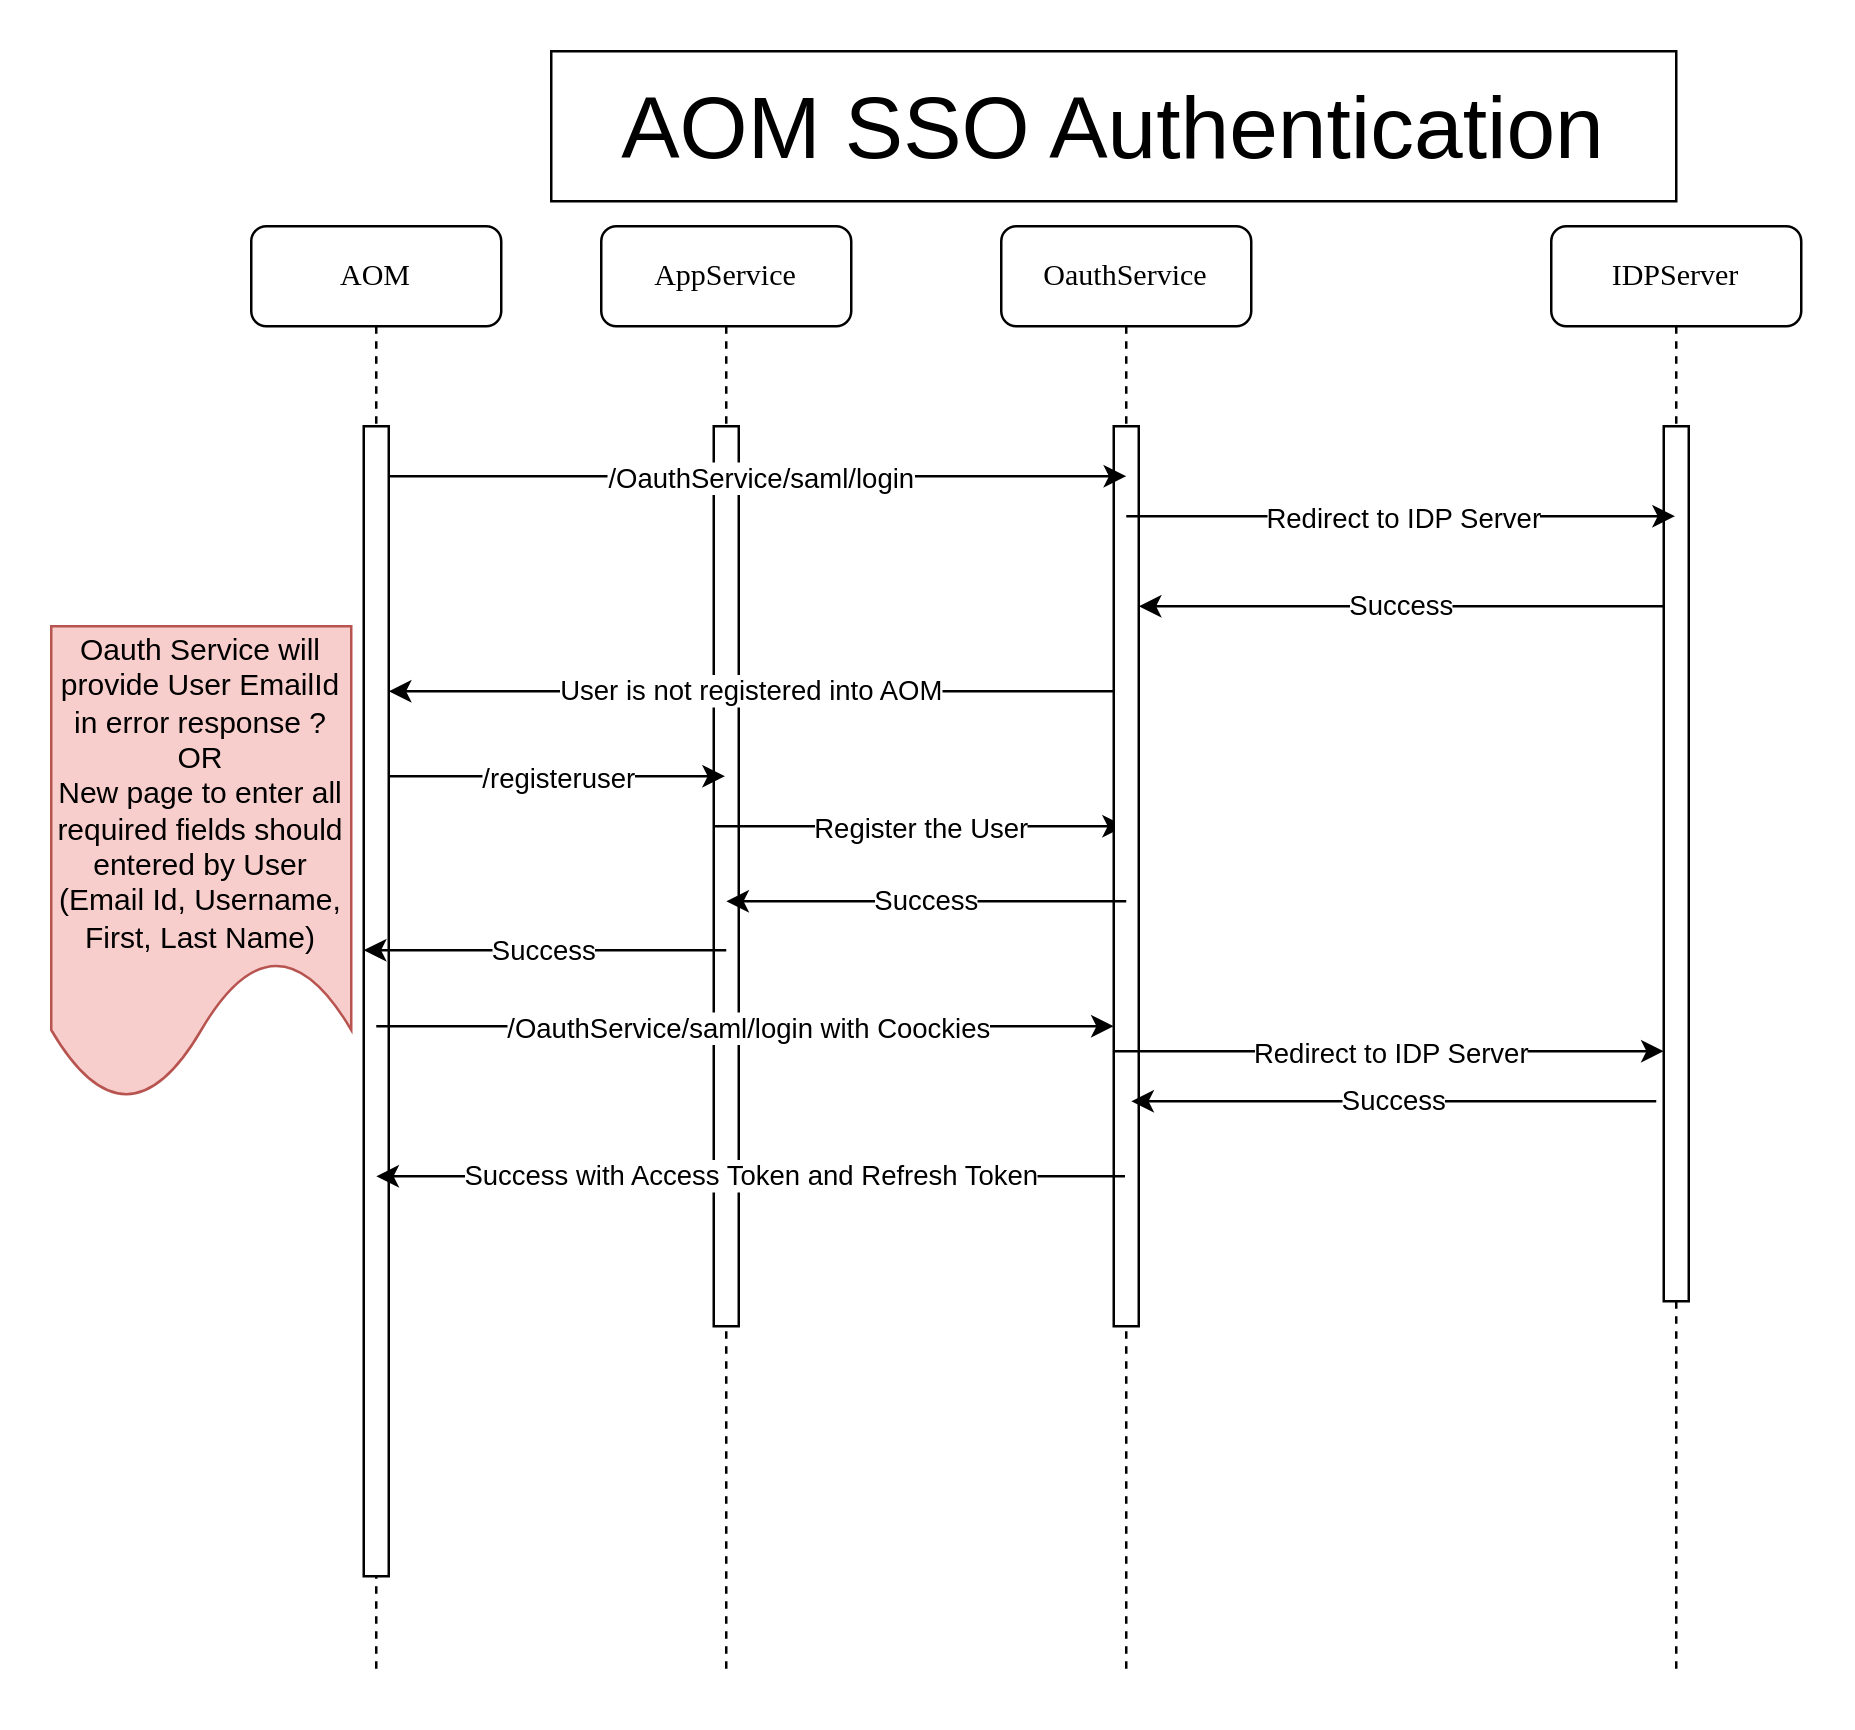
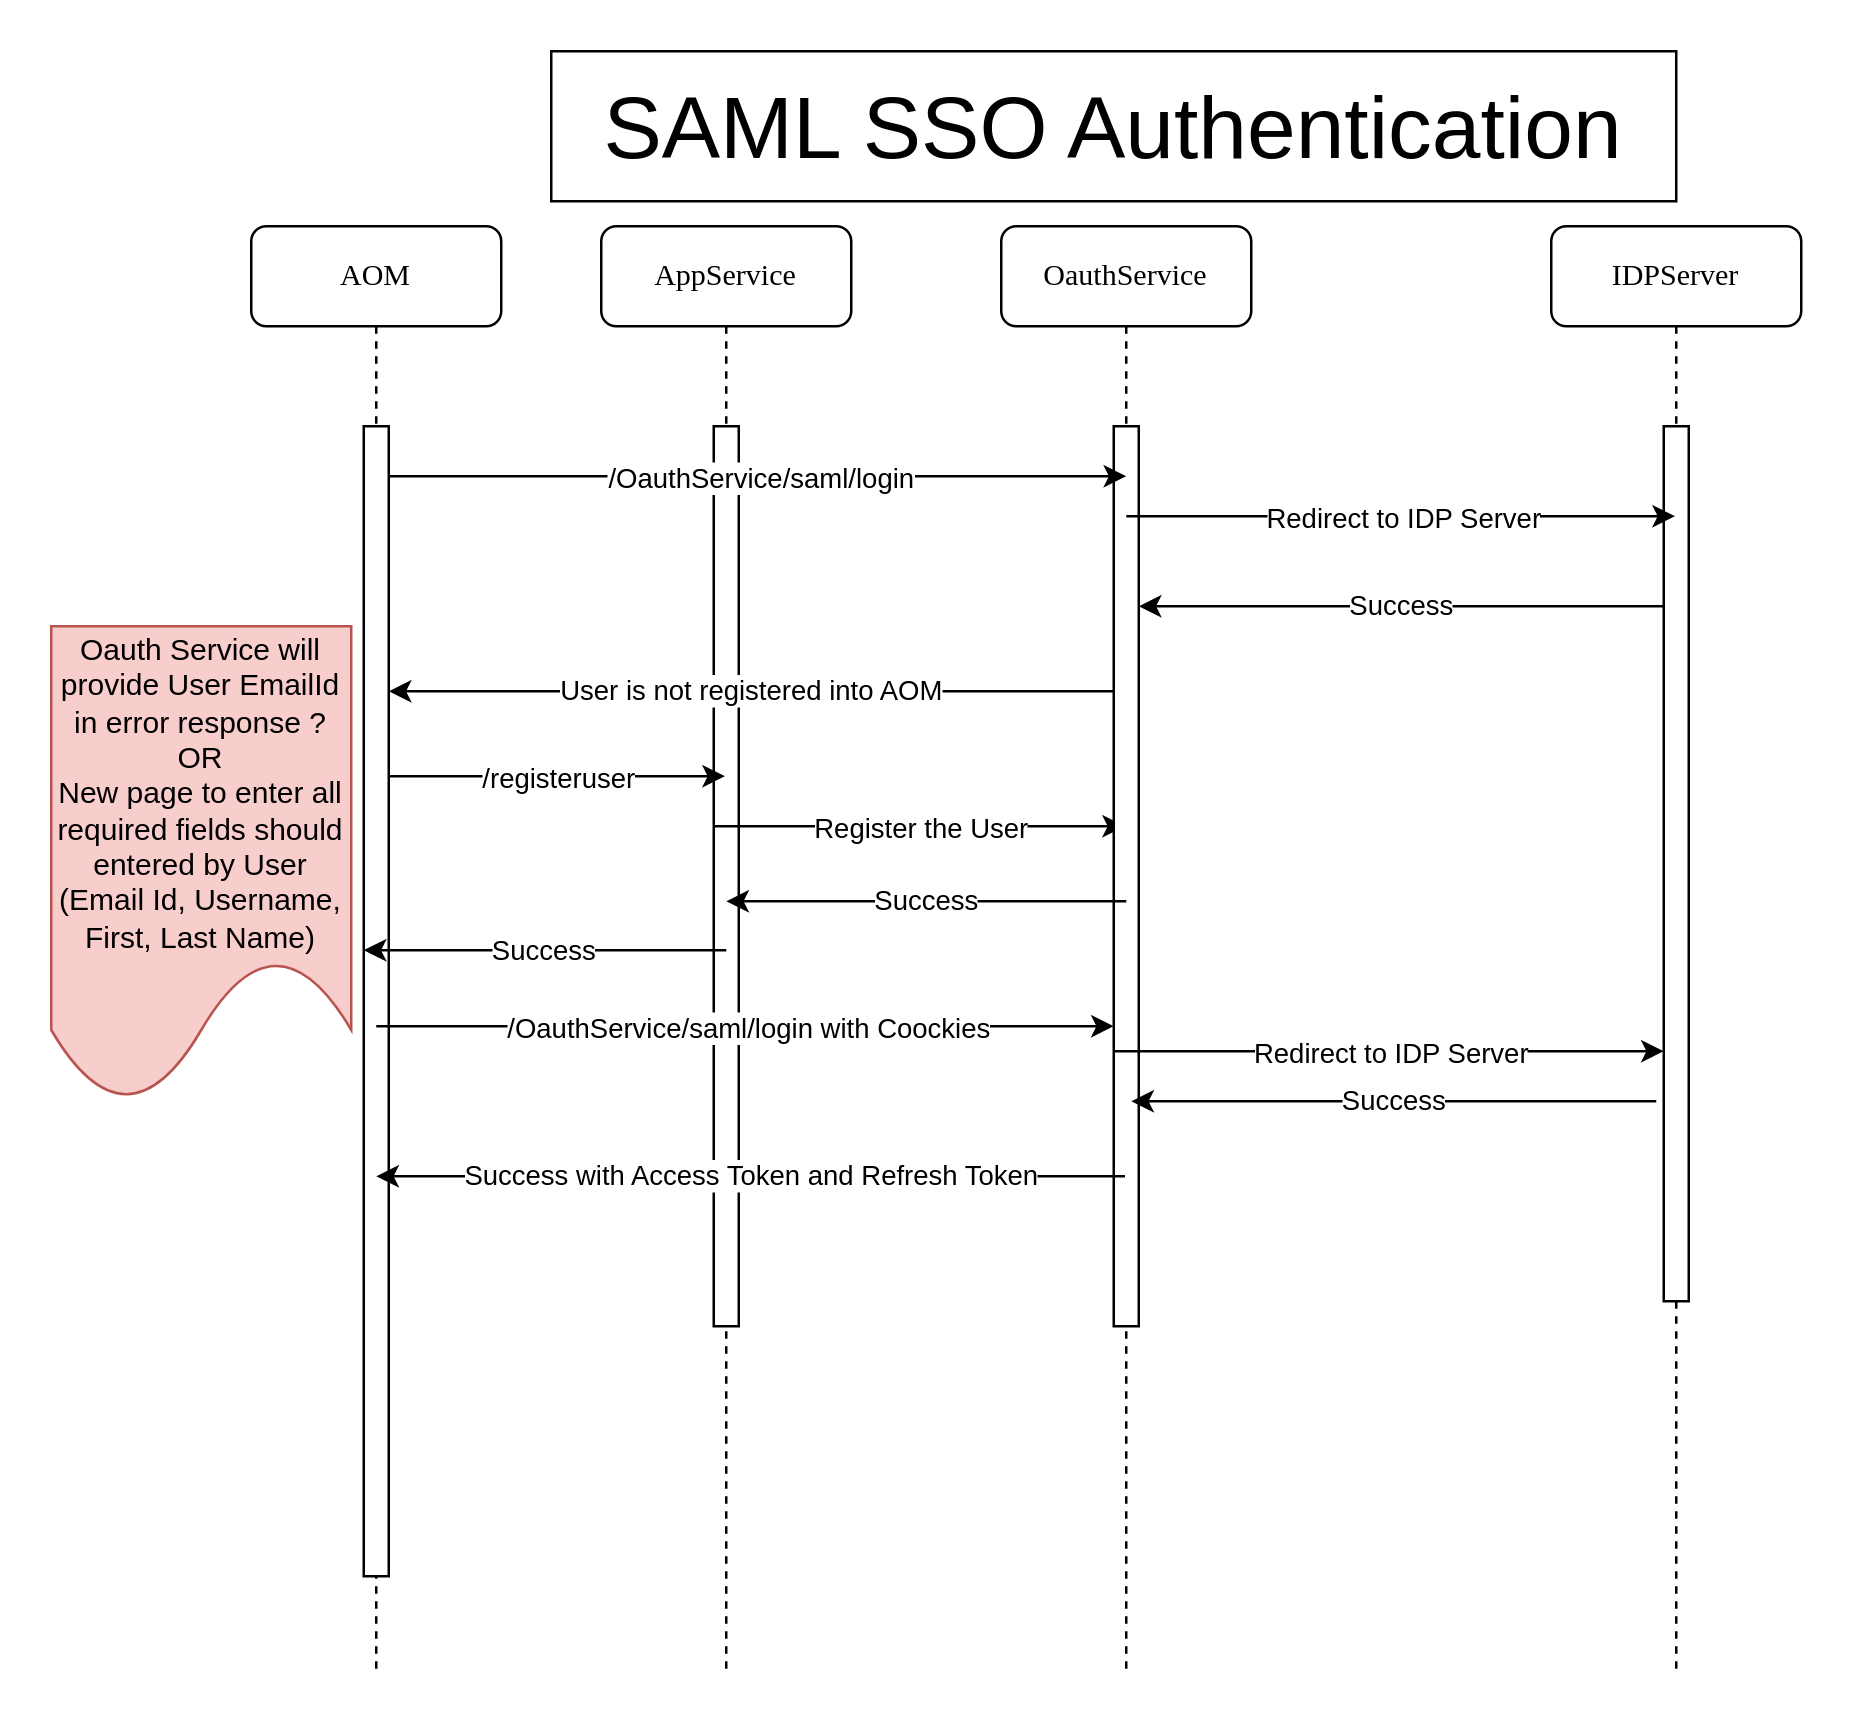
node "AOM SSO Authentication": label "AOM SSO Authentication" -> "SAML SSO Authentication"
